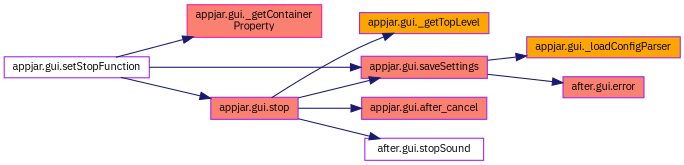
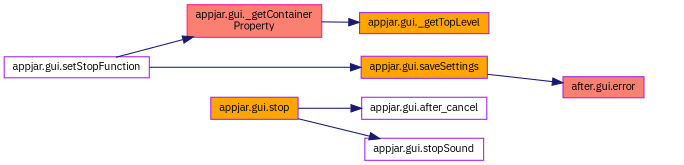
node "appjar.gui._loadConfigParser": removed
edge "appjar.gui.stop" -> "appjar.gui._getTopLevel": now "appjar.gui._getContainer Property" -> "appjar.gui._getTopLevel"
node "appjar.gui.saveSettings": fillcolor salmon -> orange
edge "appjar.gui.setStopFunction" -> "appjar.gui.stop": removed
edge "appjar.gui.stop" -> "appjar.gui.saveSettings": removed
node "appjar.gui.stop": fillcolor salmon -> orange
node "appjar.gui.after_cancel": fillcolor salmon -> white
node "after.gui.stopSound": label "after.gui.stopSound" -> "appjar.gui.stopSound"
